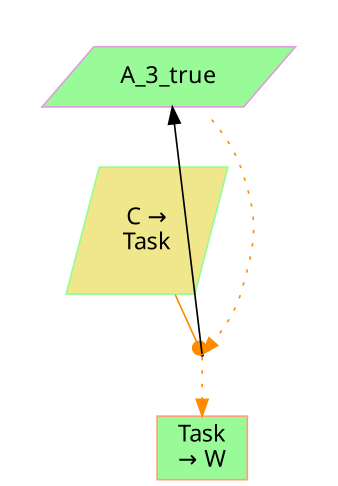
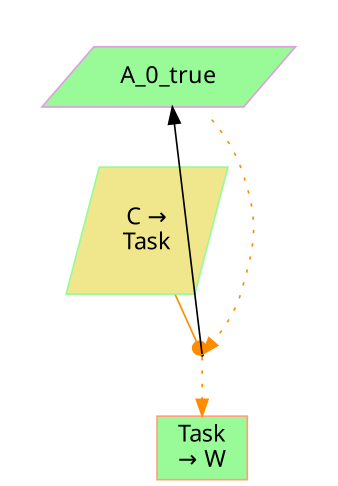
node "A_3_true": label "A_3_true" -> "A_0_true"
